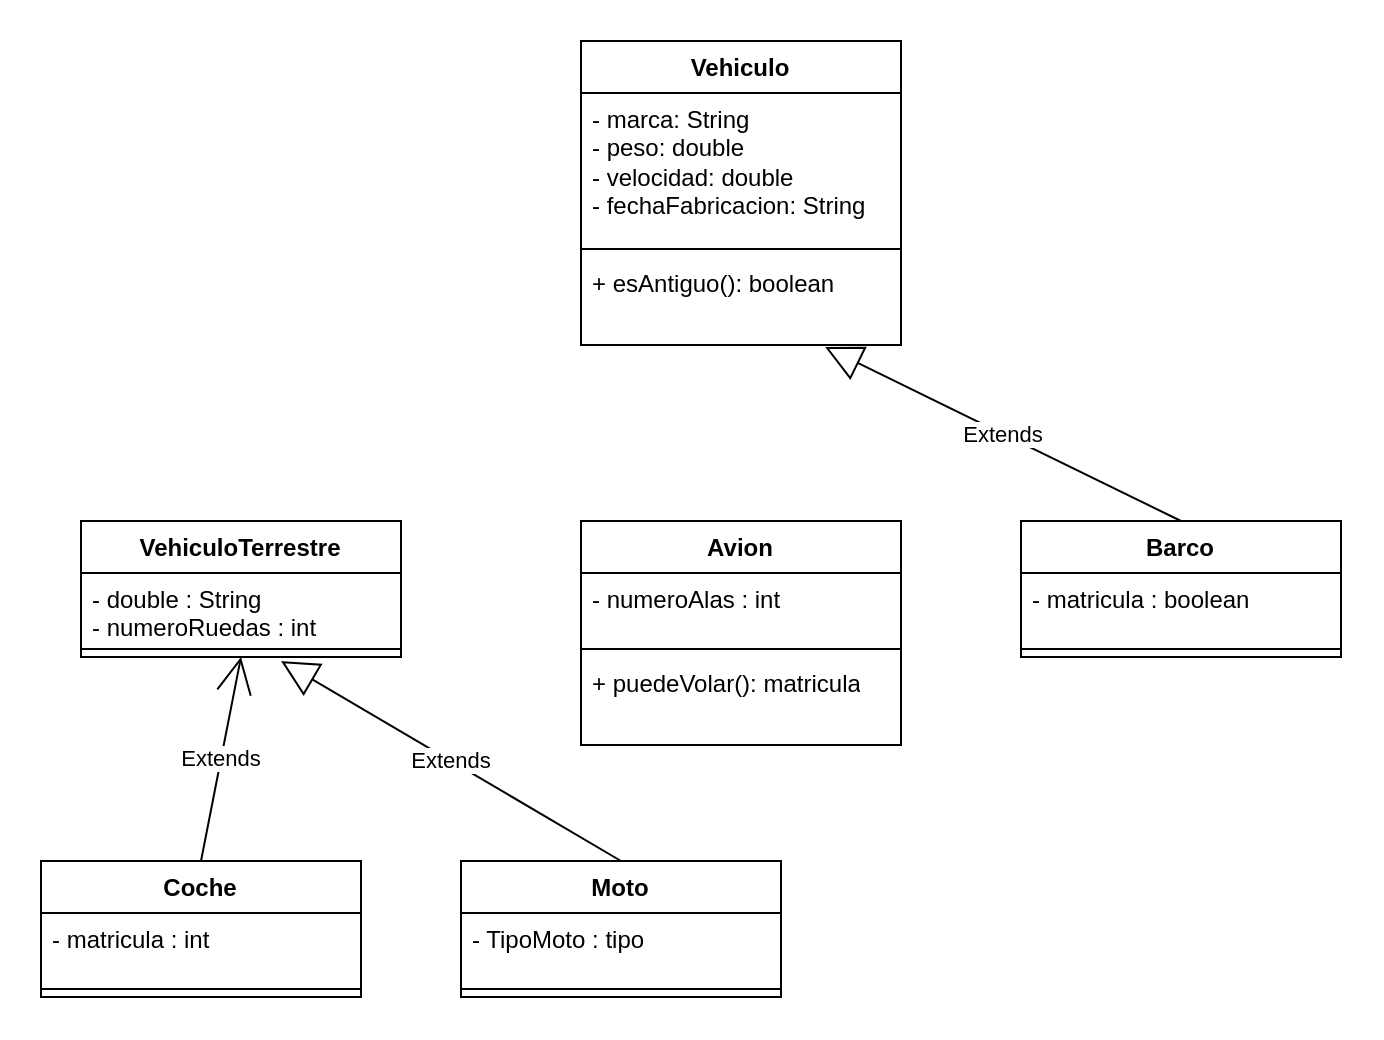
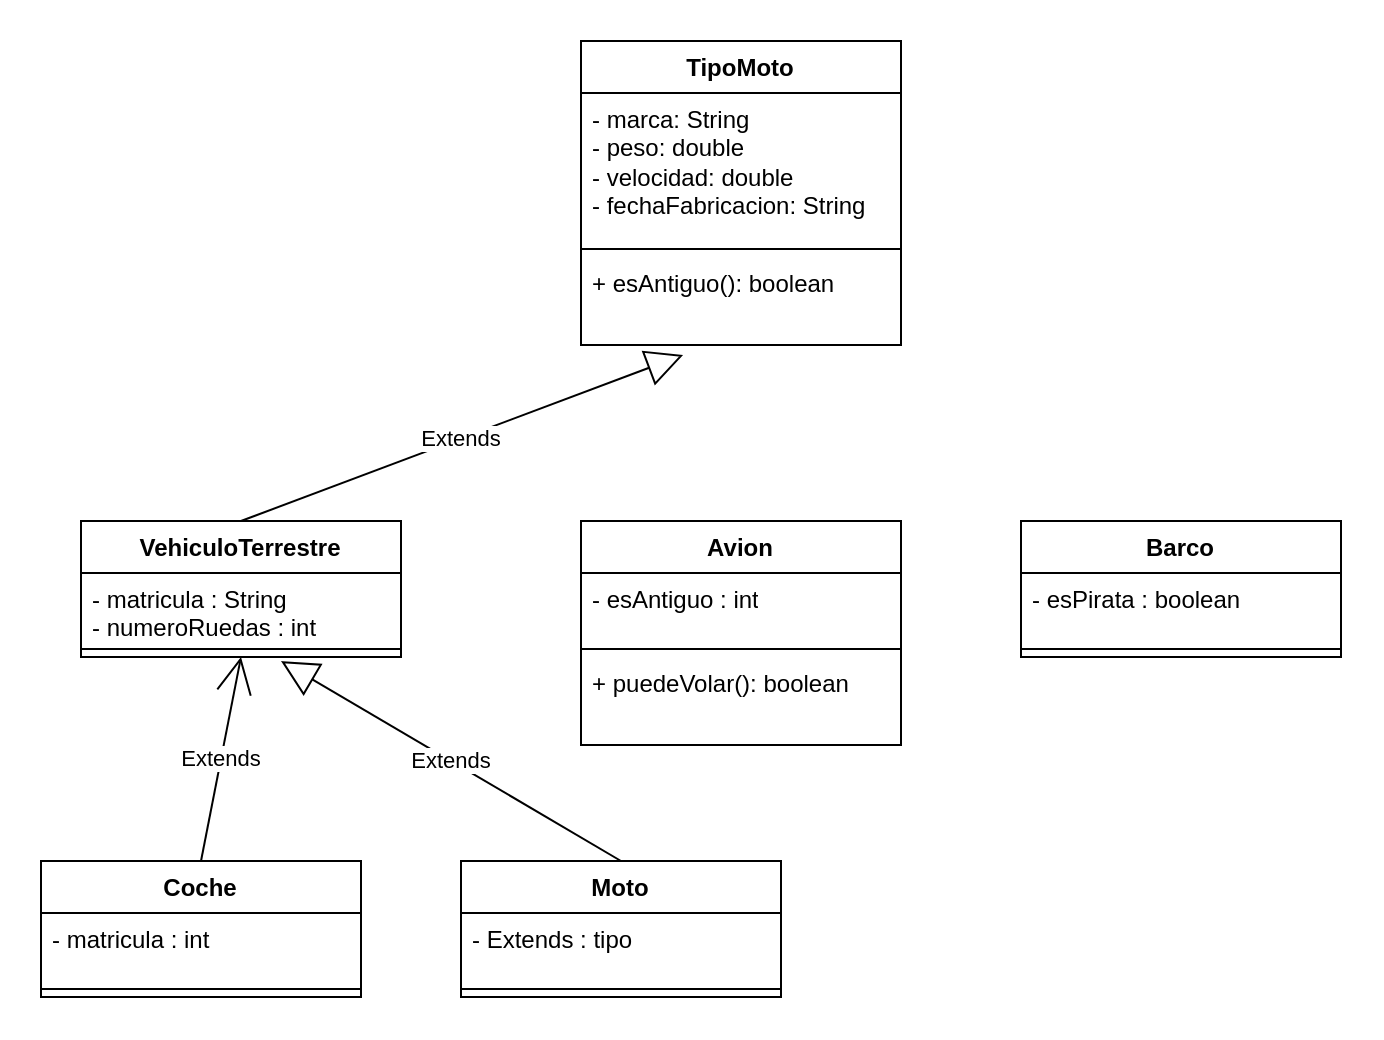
node "Vehiculo": label "Vehiculo" -> "TipoMoto"
edge "VehiculoTerrestre" -> "+ esAntiguo(): boolean": added, label "Extends"
edge "Barco" -> "+ esAntiguo(): boolean": removed, label "Extends"
node "- numeroAlas : int": label "- numeroAlas : int" -> "- esAntiguo : int"
node "- matricula : boolean": label "- matricula : boolean" -> "- esPirata : boolean"
node "- double : String - numeroRuedas : int": label "- double : String - numeroRuedas : int" -> "- matricula : String - numeroRuedas : int"
node "+ puedeVolar(): matricula": label "+ puedeVolar(): matricula" -> "+ puedeVolar(): boolean"
node "- TipoMoto : tipo": label "- TipoMoto : tipo" -> "- Extends : tipo"
